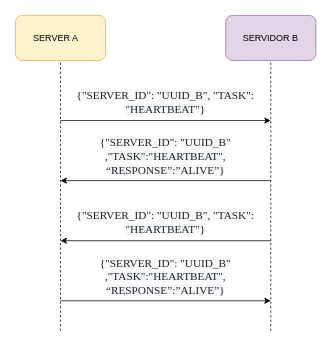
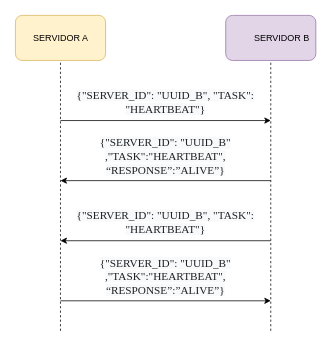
node "SERVER A": label "SERVER A" -> "SERVIDOR A"
node "SERVIDOR B": moved (270, 38) -> (282, 38)
